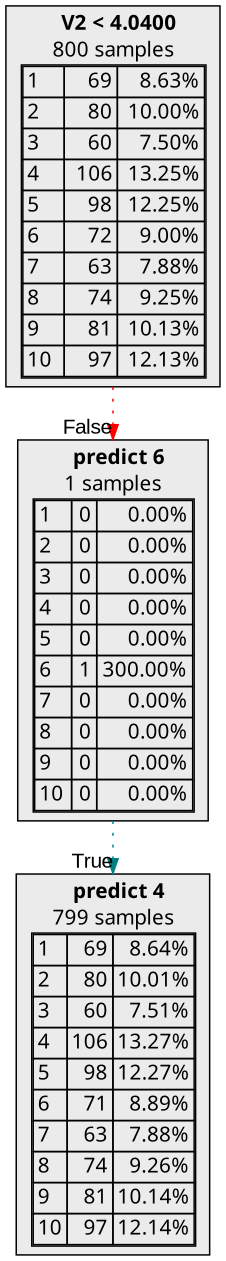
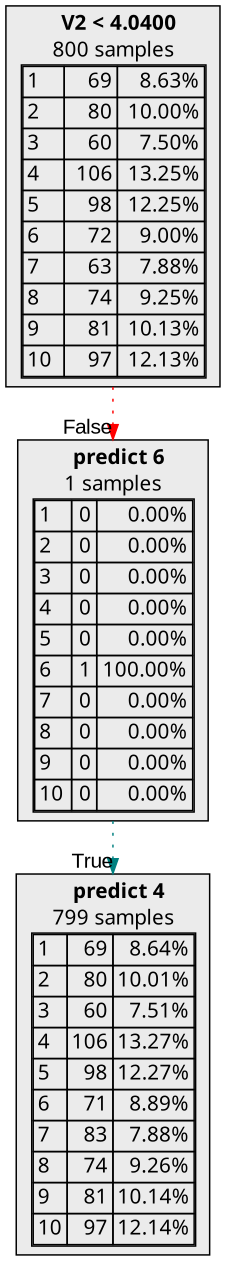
node "predict 6": text "300.00%" -> "100.00%"
node "predict 4": text "63" -> "83"
